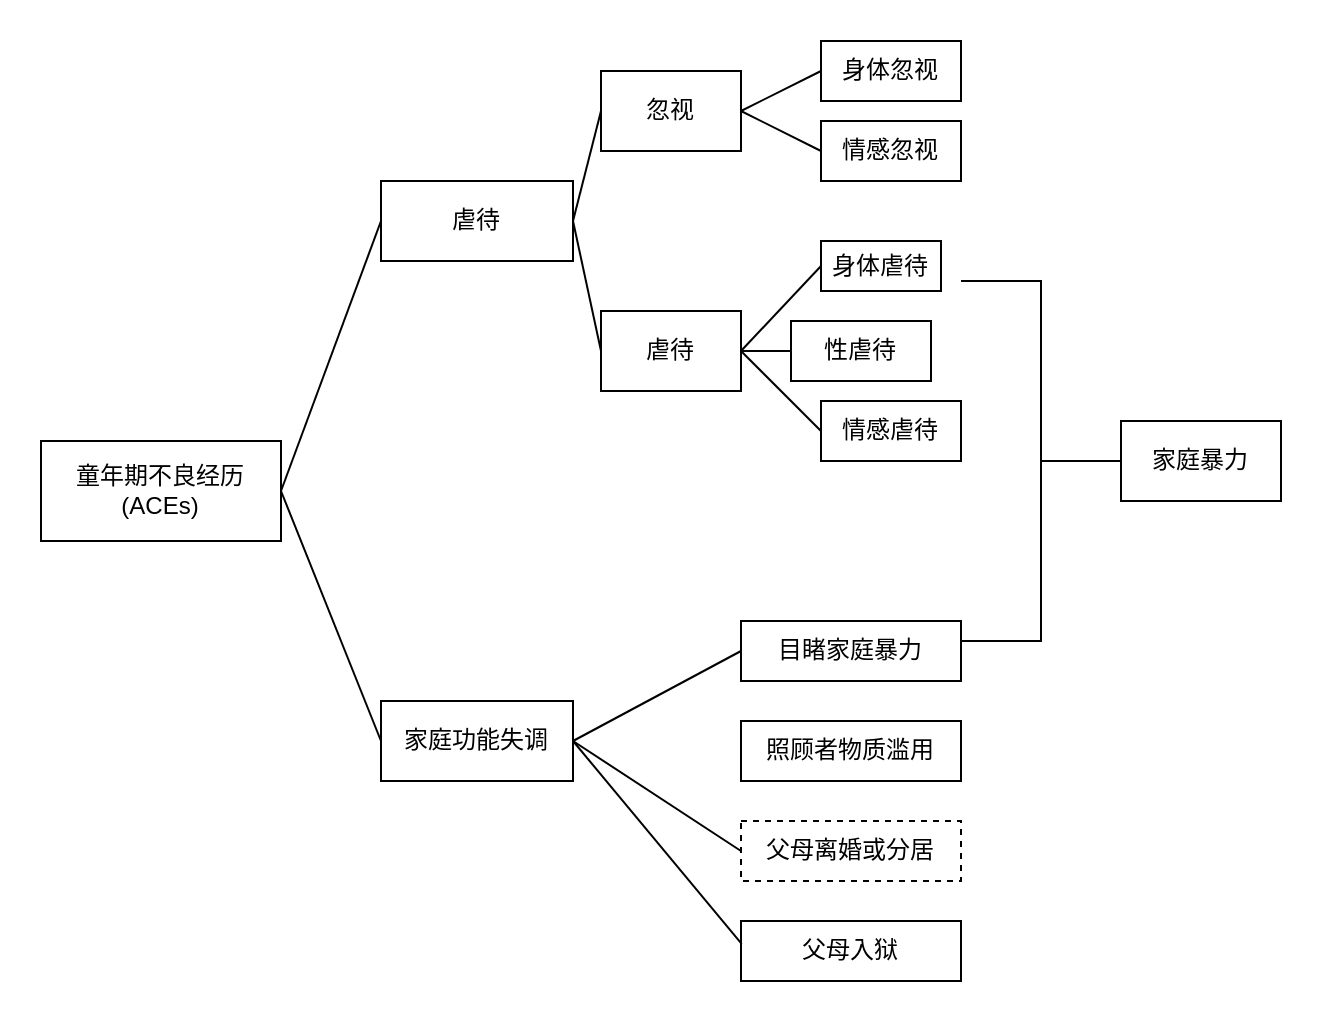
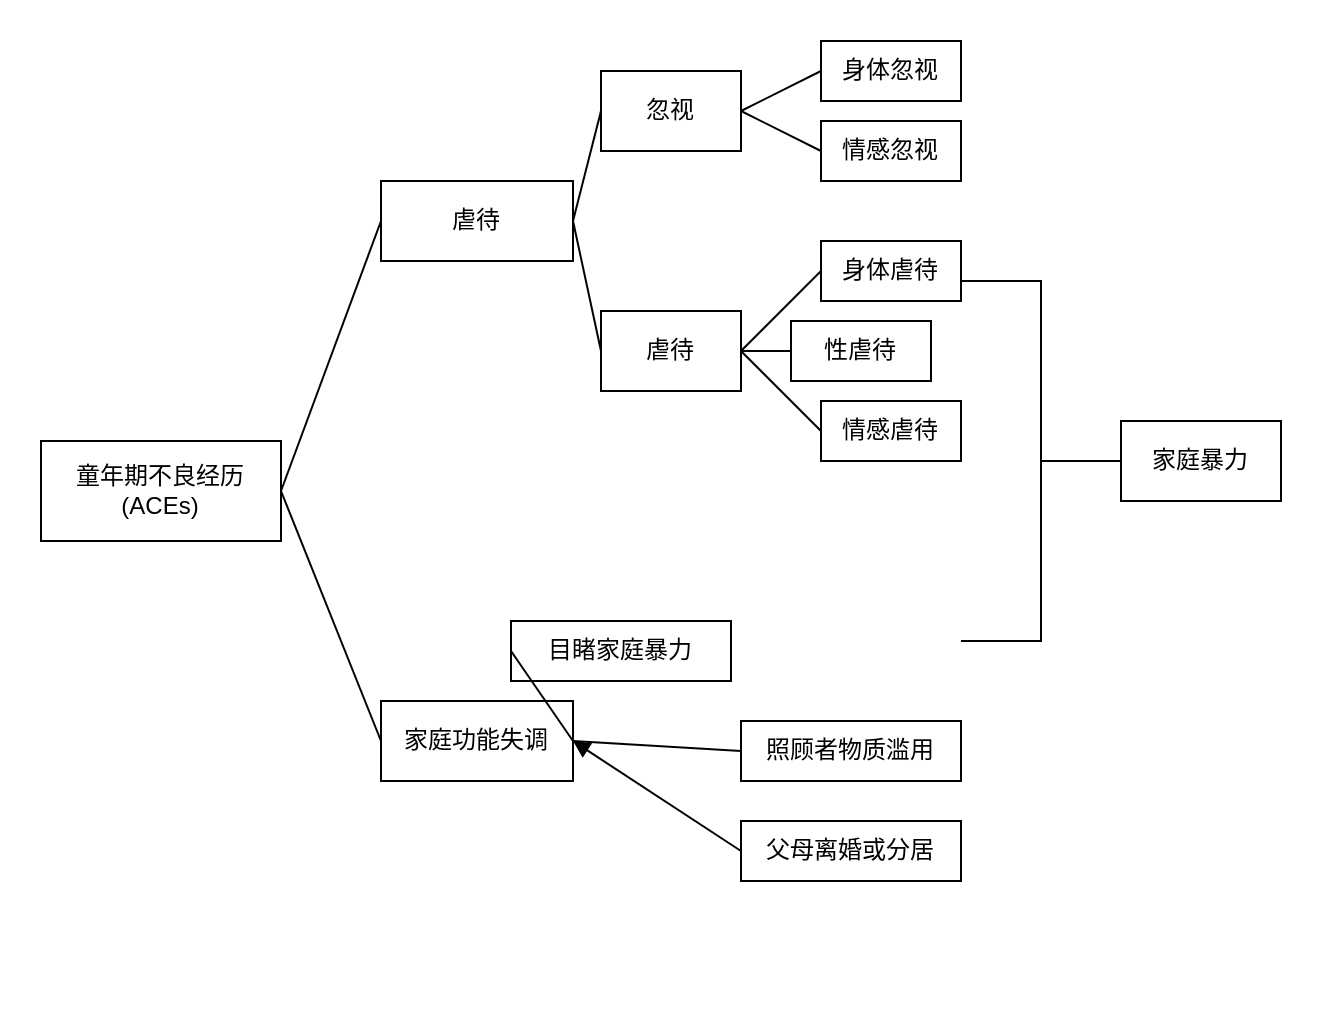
node "身体虐待": size 120x50 -> 140x60
node "目睹家庭暴力": moved (851, 651) -> (621, 651)
edge "家庭功能失调" -- "照顾者物质滥用": added
edge "家庭功能失调" -- "父母离婚或分居": arrowhead none -> block
edge "家庭功能失调" -- "父母入狱": removed
node "父母离婚或分居": style dashed -> solid
node "父母入狱": removed
